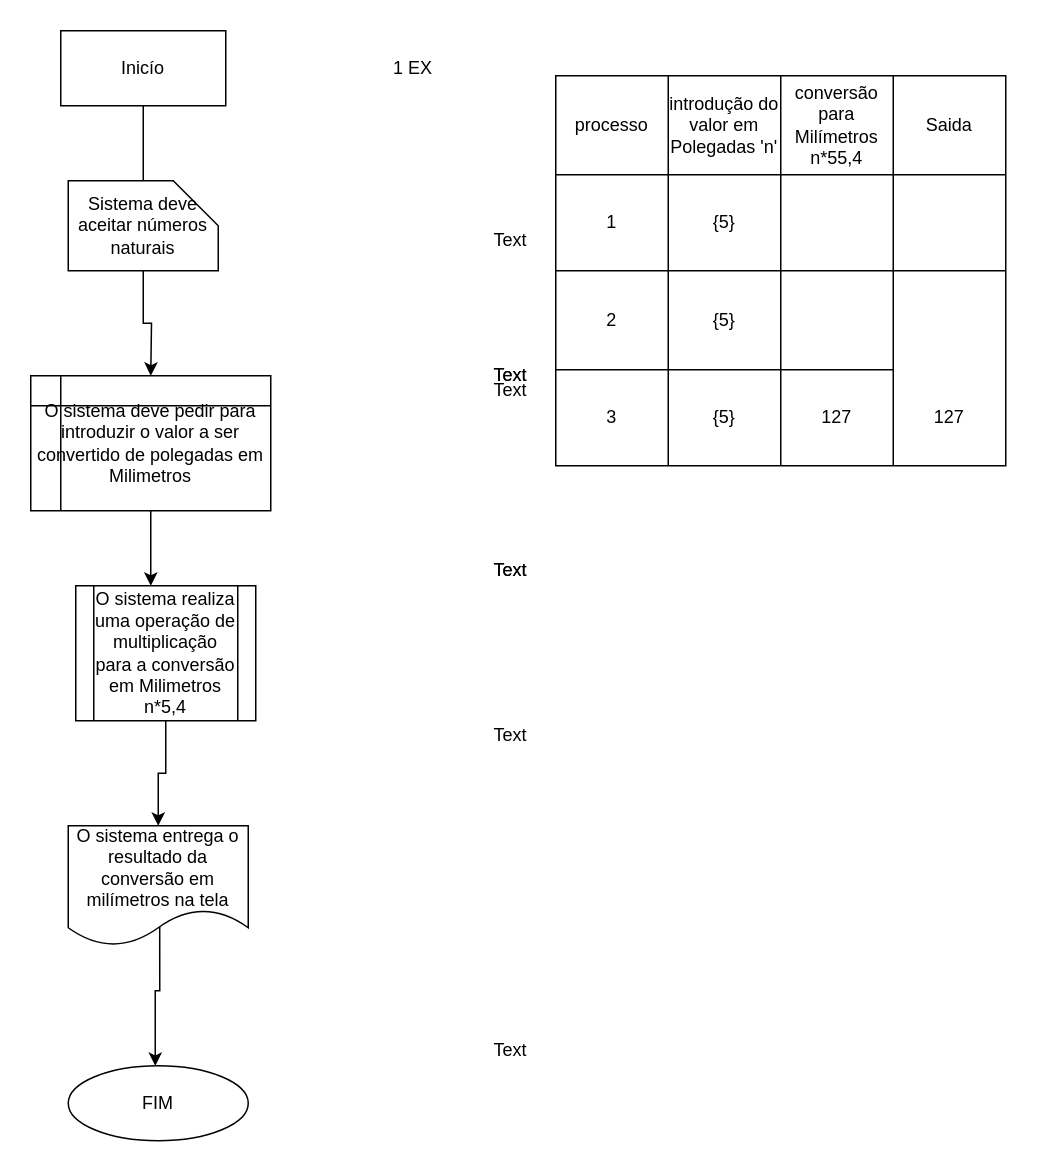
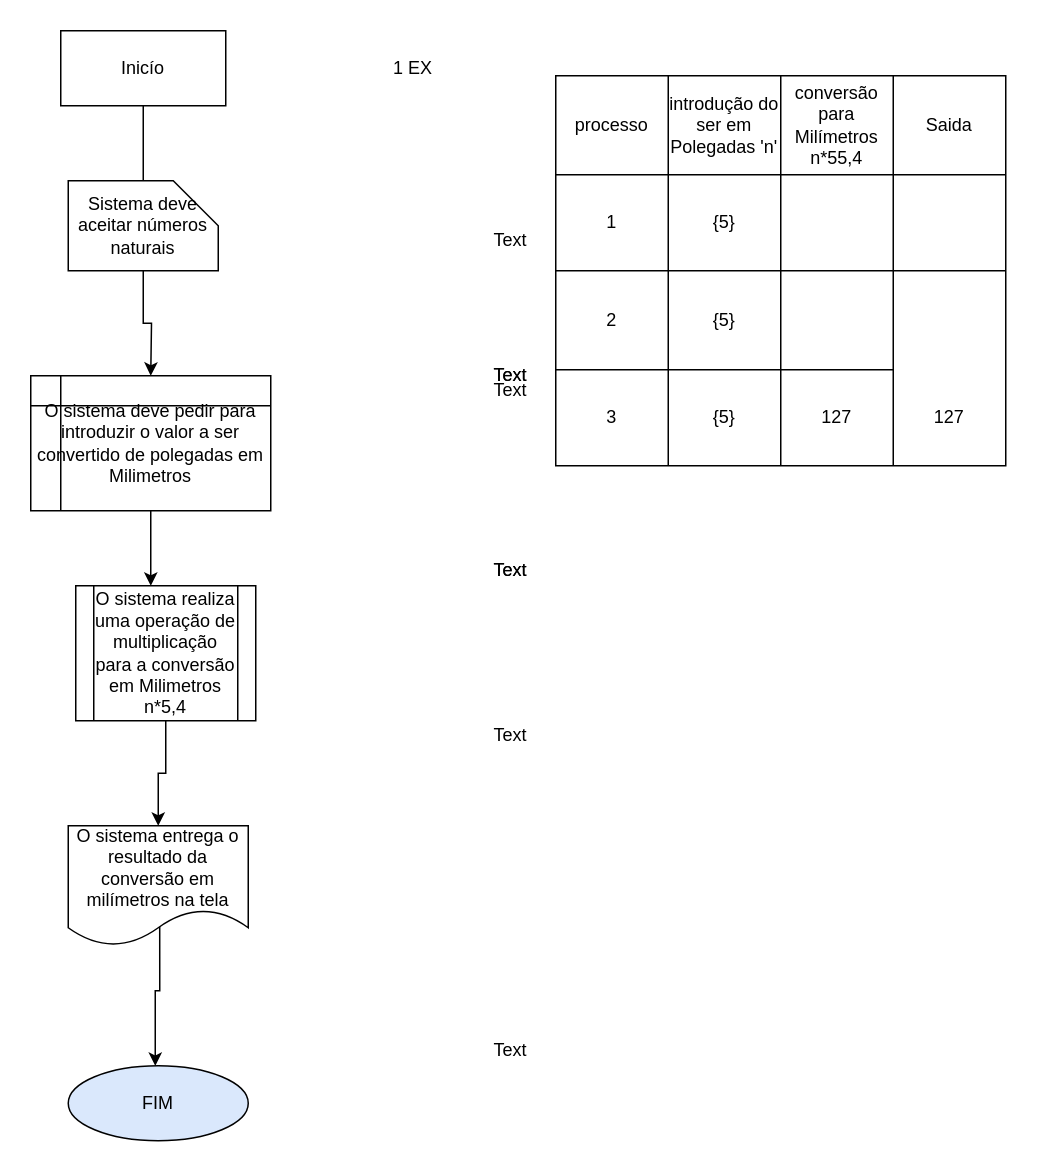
node "introdução do valor em Polegadas 'n'": label "introdução do valor em Polegadas 'n'" -> "introdução do ser em Polegadas 'n'"
node "FIM": fillcolor #ffffff -> #dae8fc
